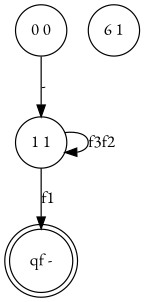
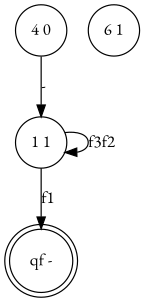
node "0 0": label "0 0" -> "4 0"
